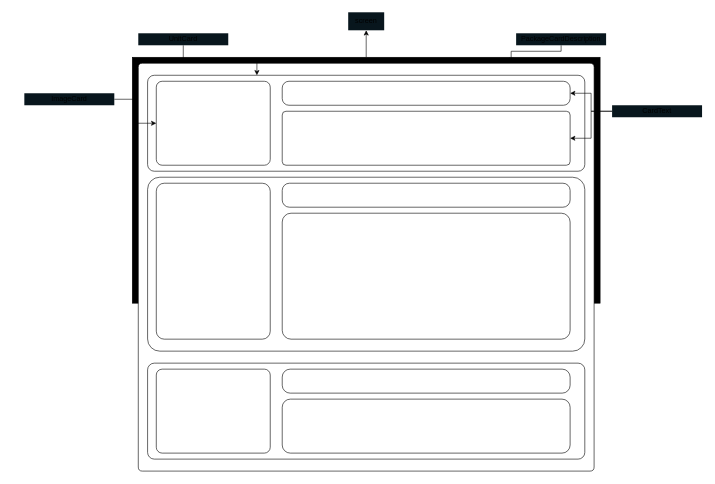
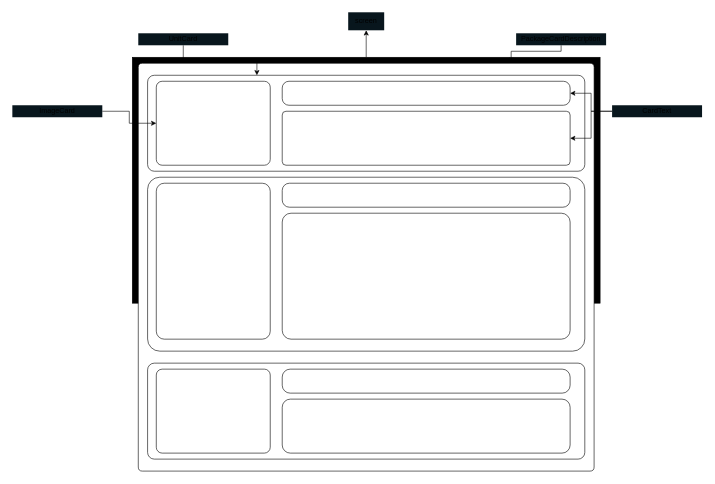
node "ImageCard": moved (69, 99) -> (57, 111)
